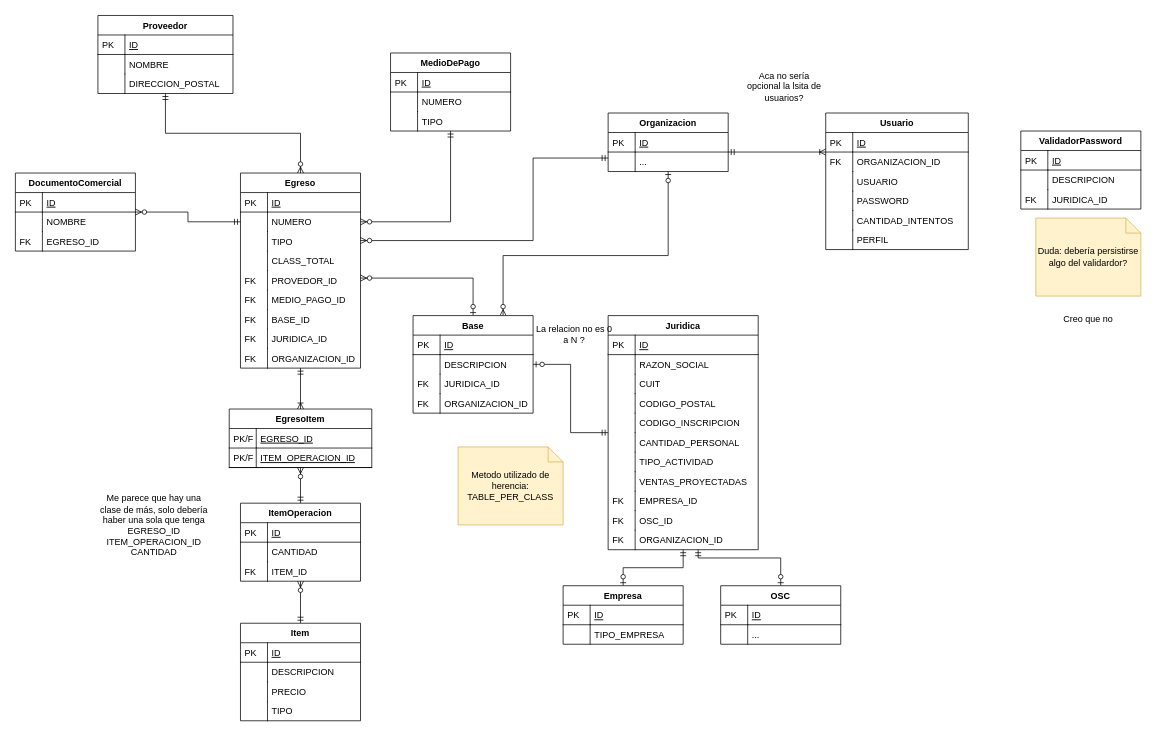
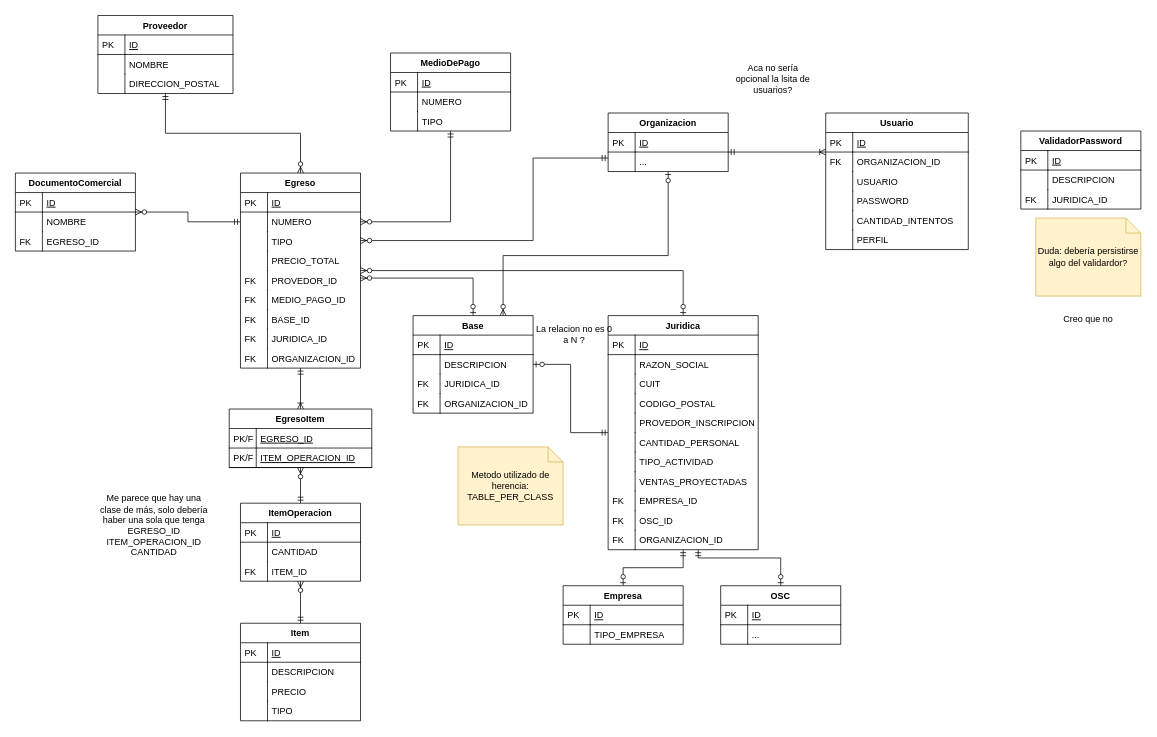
node "Aca no sería opcional la lsita de usuarios?": moved (784, 87) -> (773, 79)
node "CLASS_TOTAL": label "CLASS_TOTAL" -> "PRECIO_TOTAL"
edge "Egreso" -- "Juridica": added
node "CODIGO_INSCRIPCION": label "CODIGO_INSCRIPCION" -> "PROVEDOR_INSCRIPCION"
